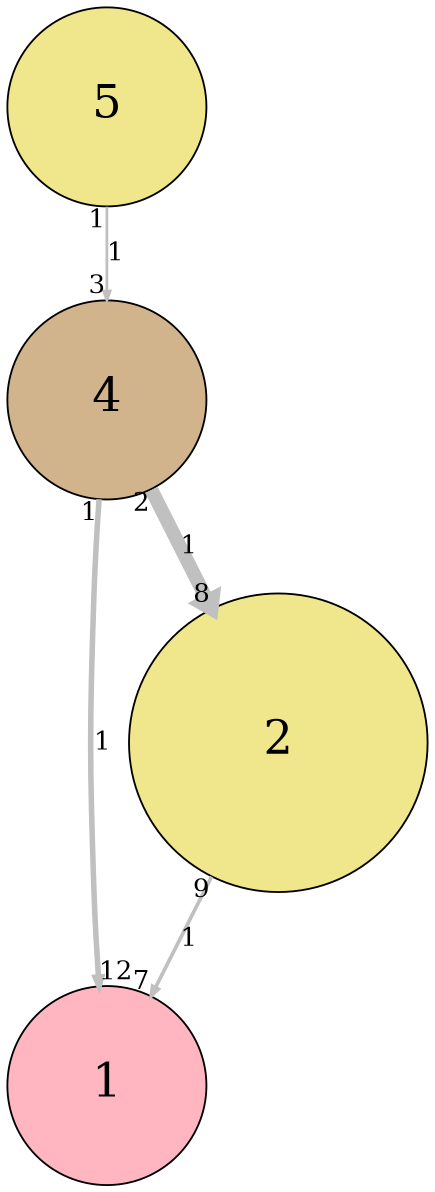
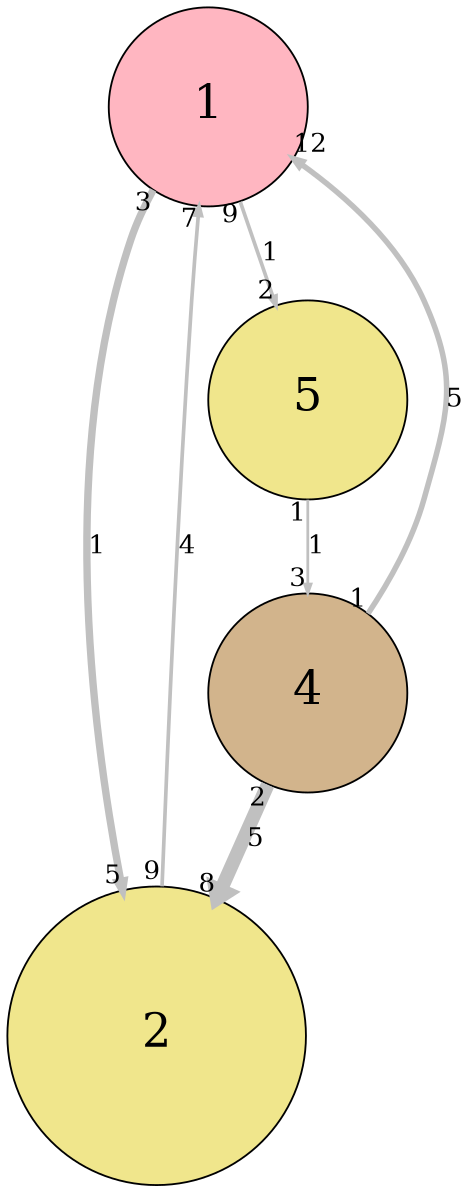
edge "1" -> "5": added, label "1"
edge "1" -> "2": added, label "1"
edge "4" -> "2": label "1" -> "5"
edge "4" -> "1": label "1" -> "5"
edge "2" -> "1": label "1" -> "4"
